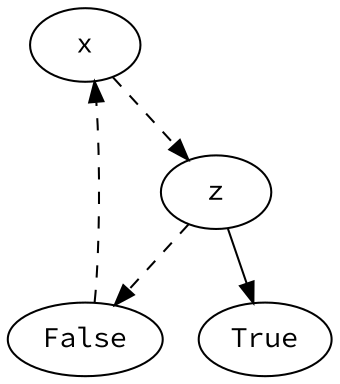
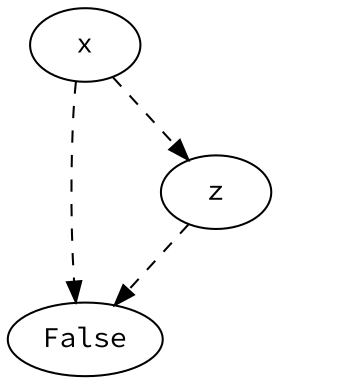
edge "False" -> "x": reversed
node "True": removed
